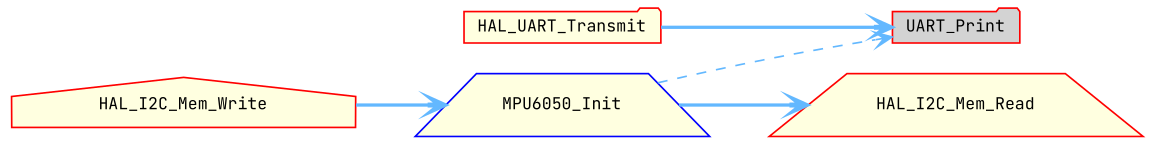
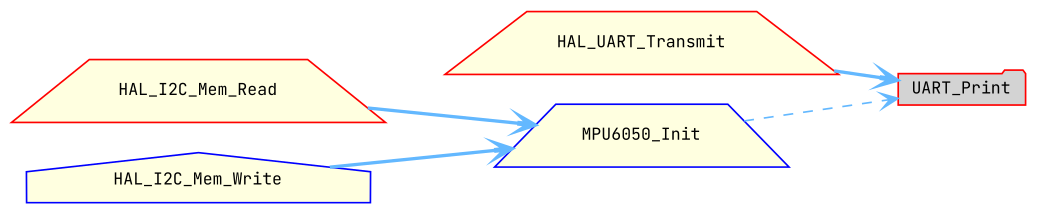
node "HAL_UART_Transmit": shape folder -> trapezium
node "HAL_I2C_Mem_Write": color red -> blue
edge "MPU6050_Init" -> "HAL_I2C_Mem_Read": reversed
